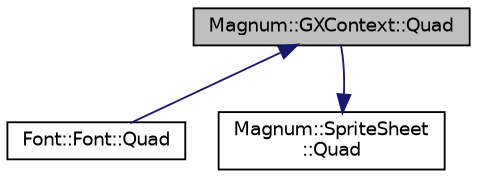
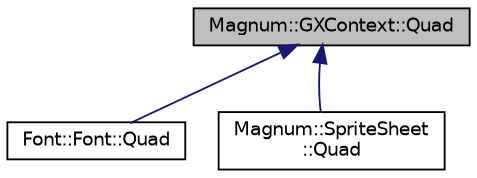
edge "Magnum::GXContext::Quad" -> "Magnum::SpriteSheet ::Quad": reversed
